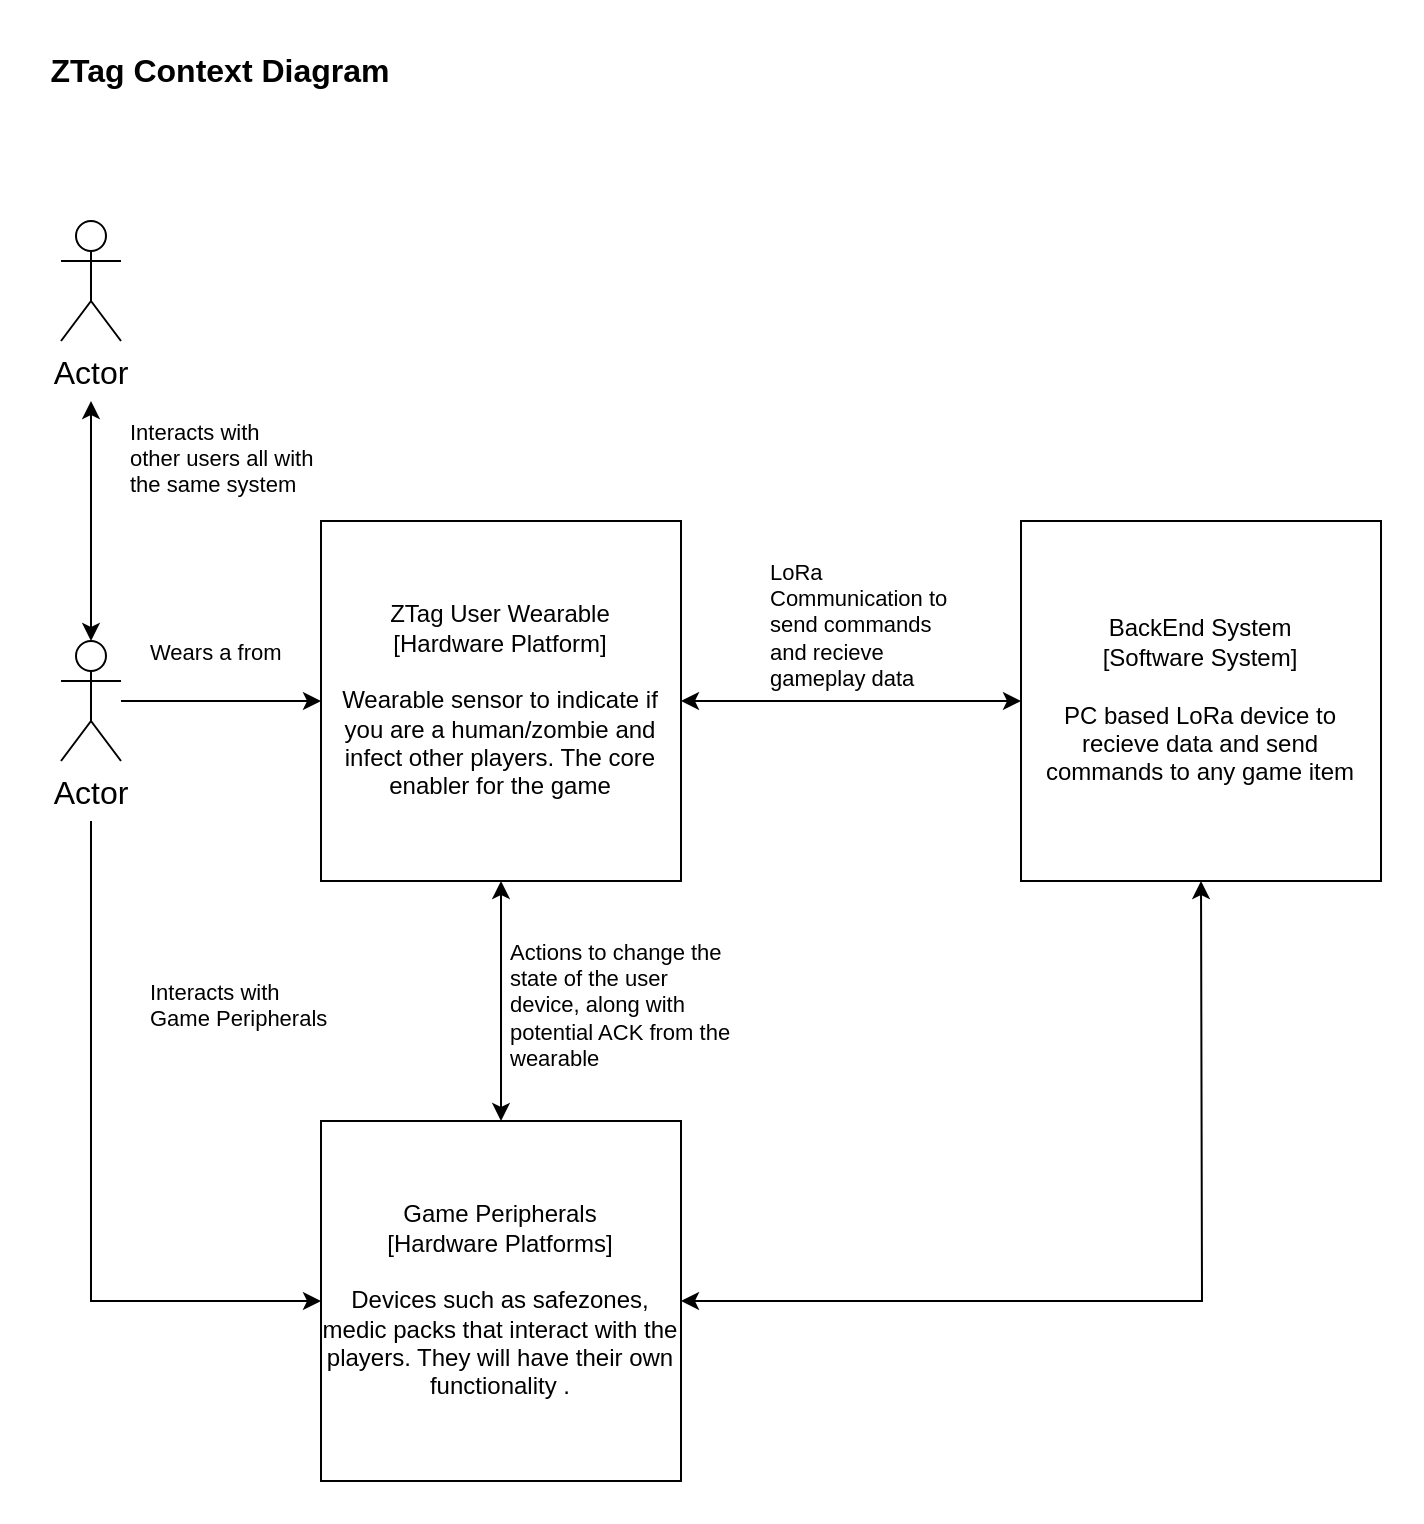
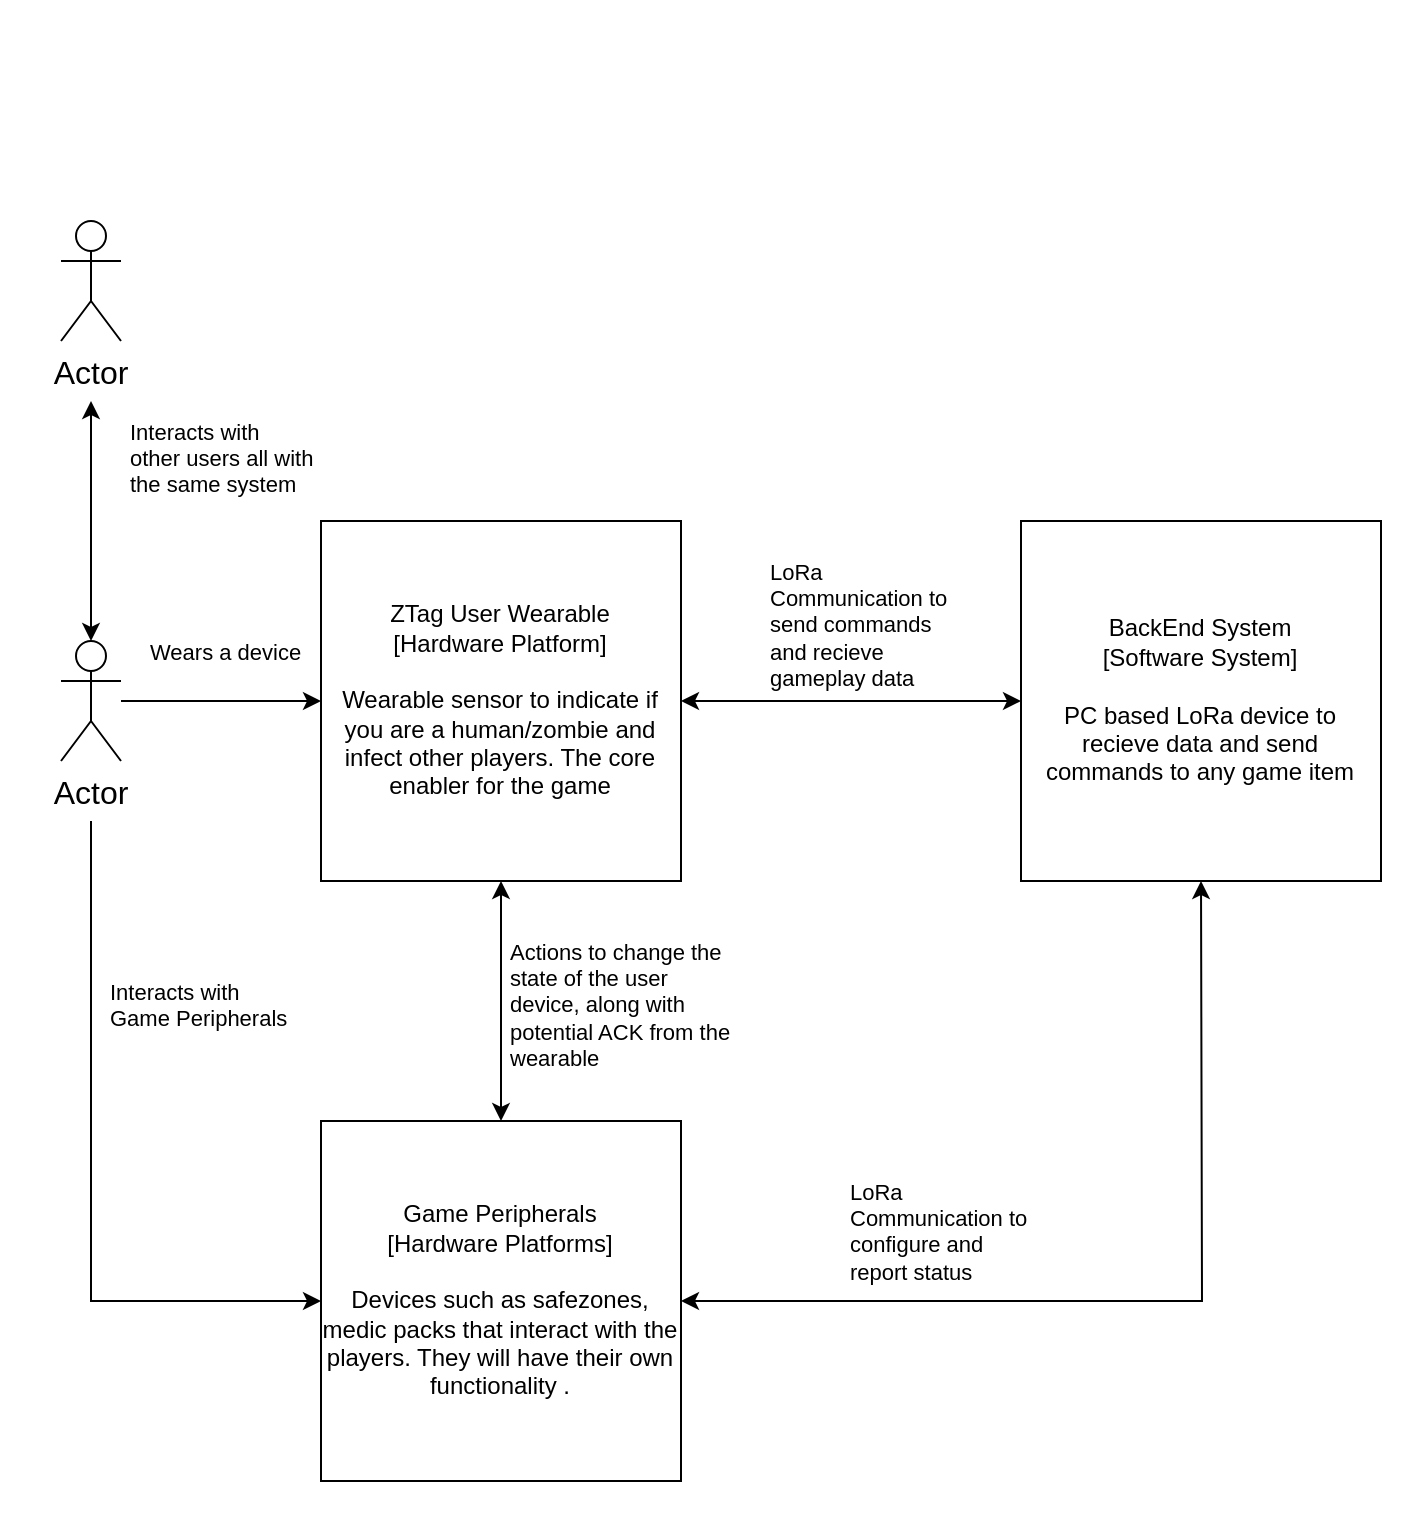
node "ZTag Context Diagram": removed
node "Wears a from": label "Wears a from" -> "Wears a device"
node "Interacts with Game Peripherals": moved (241, 1021) -> (201, 1021)
node "LoRa Communication to configure and report status": added
